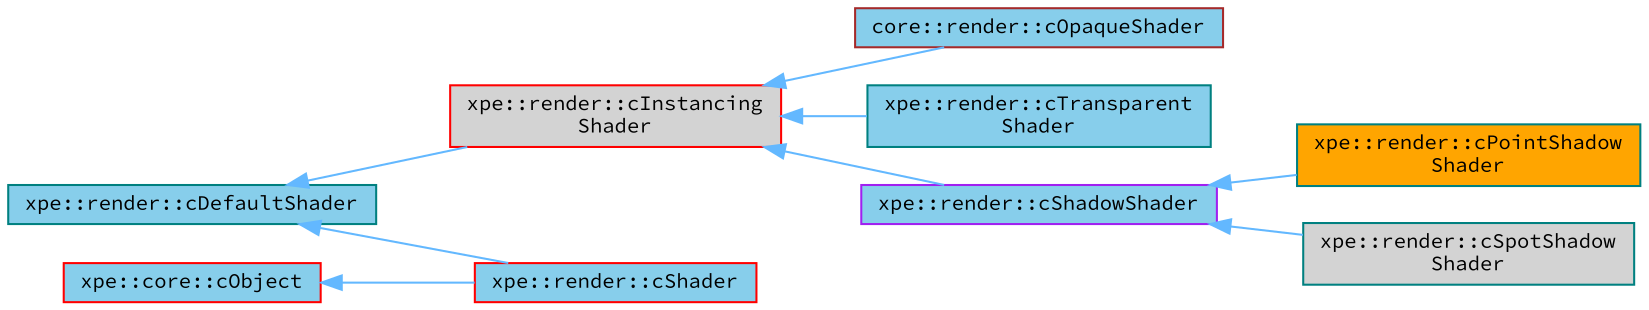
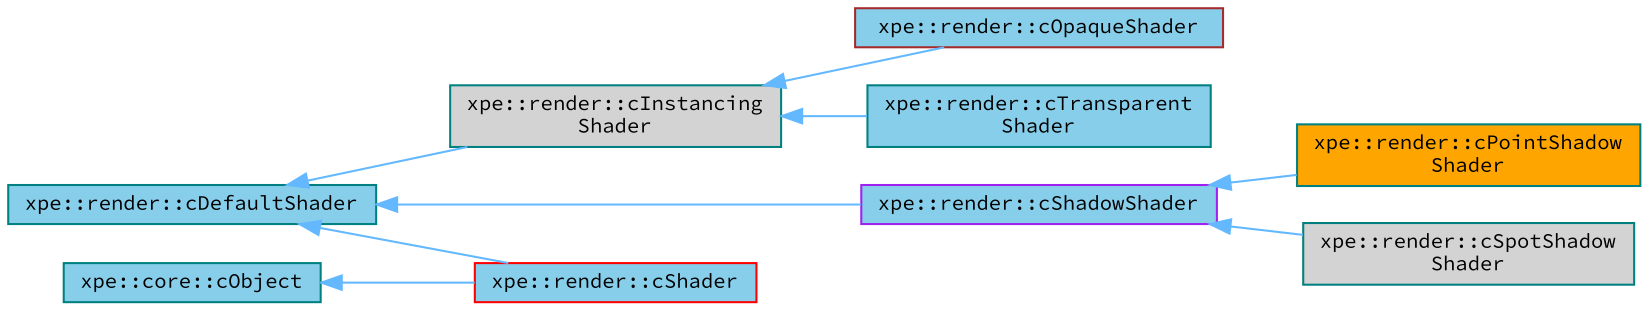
node "core::render::cOpaqueShader": label "core::render::cOpaqueShader" -> "xpe::render::cOpaqueShader"
node "xpe::render::cInstancing Shader": color red -> teal
edge "xpe::render::cShadowShader" -> "xpe::render::cInstancing Shader": now "xpe::render::cShadowShader" -> "xpe::render::cDefaultShader"
node "xpe::core::cObject": color red -> teal
